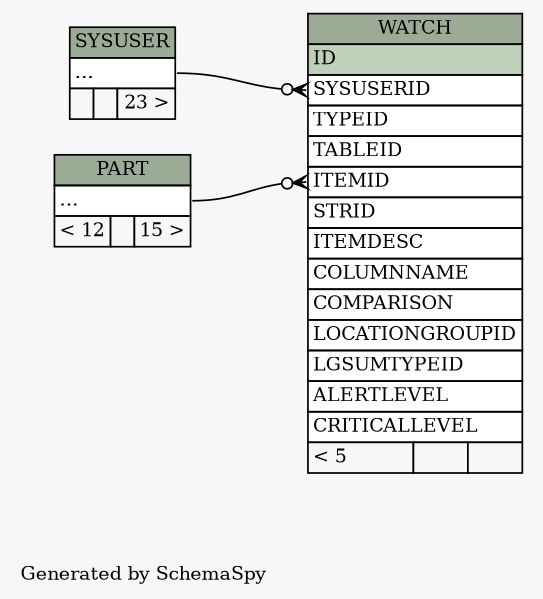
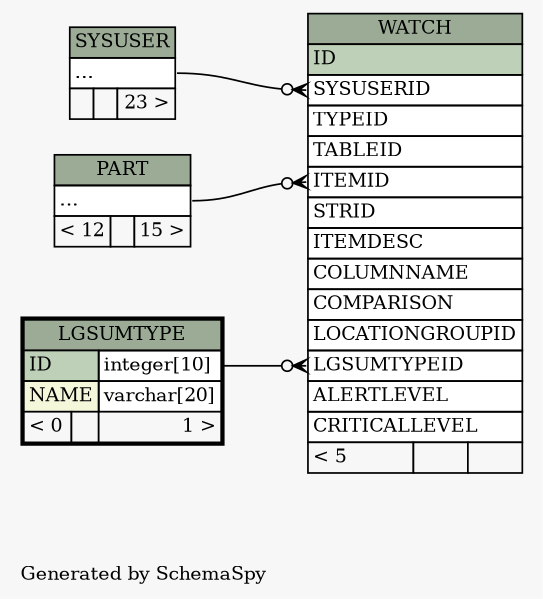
node "LGSUMTYPE": added
